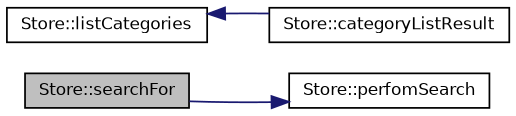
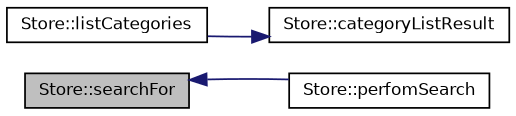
edge "Store::categoryListResult" -> "Store::listCategories": reversed
edge "Store::searchFor" -> "Store::perfomSearch": reversed
